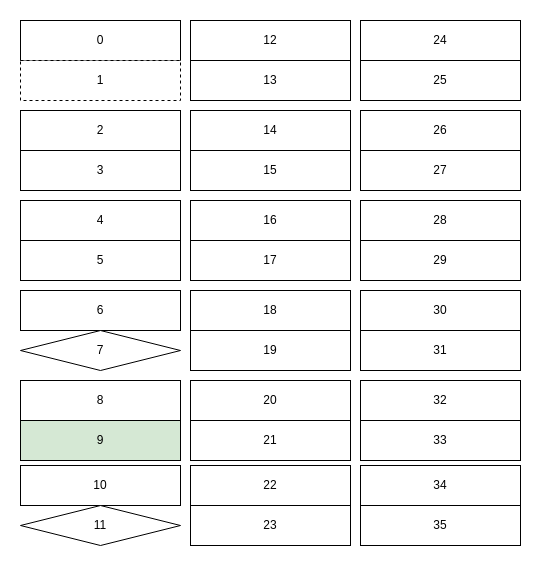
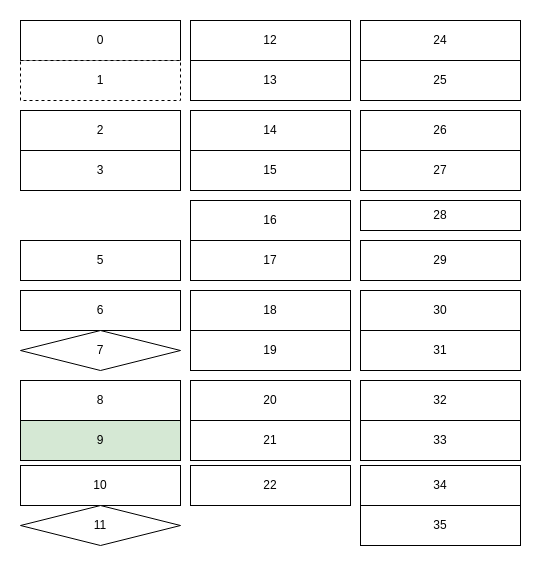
node "4": removed
node "28": size 160x40 -> 160x30
node "23": removed
